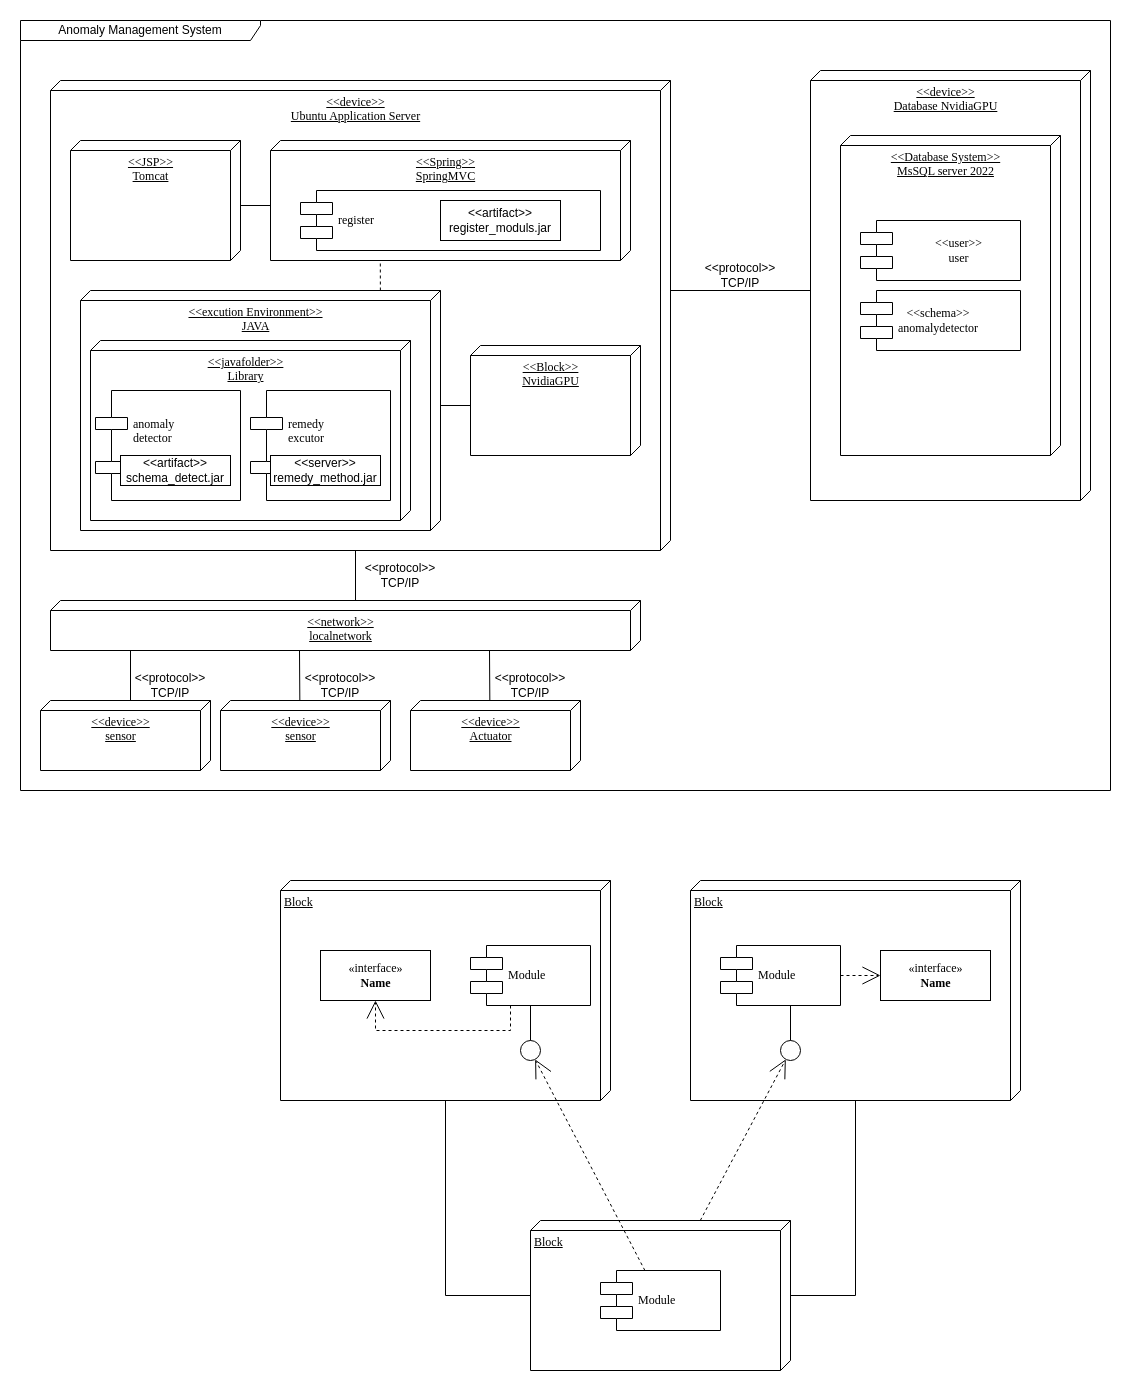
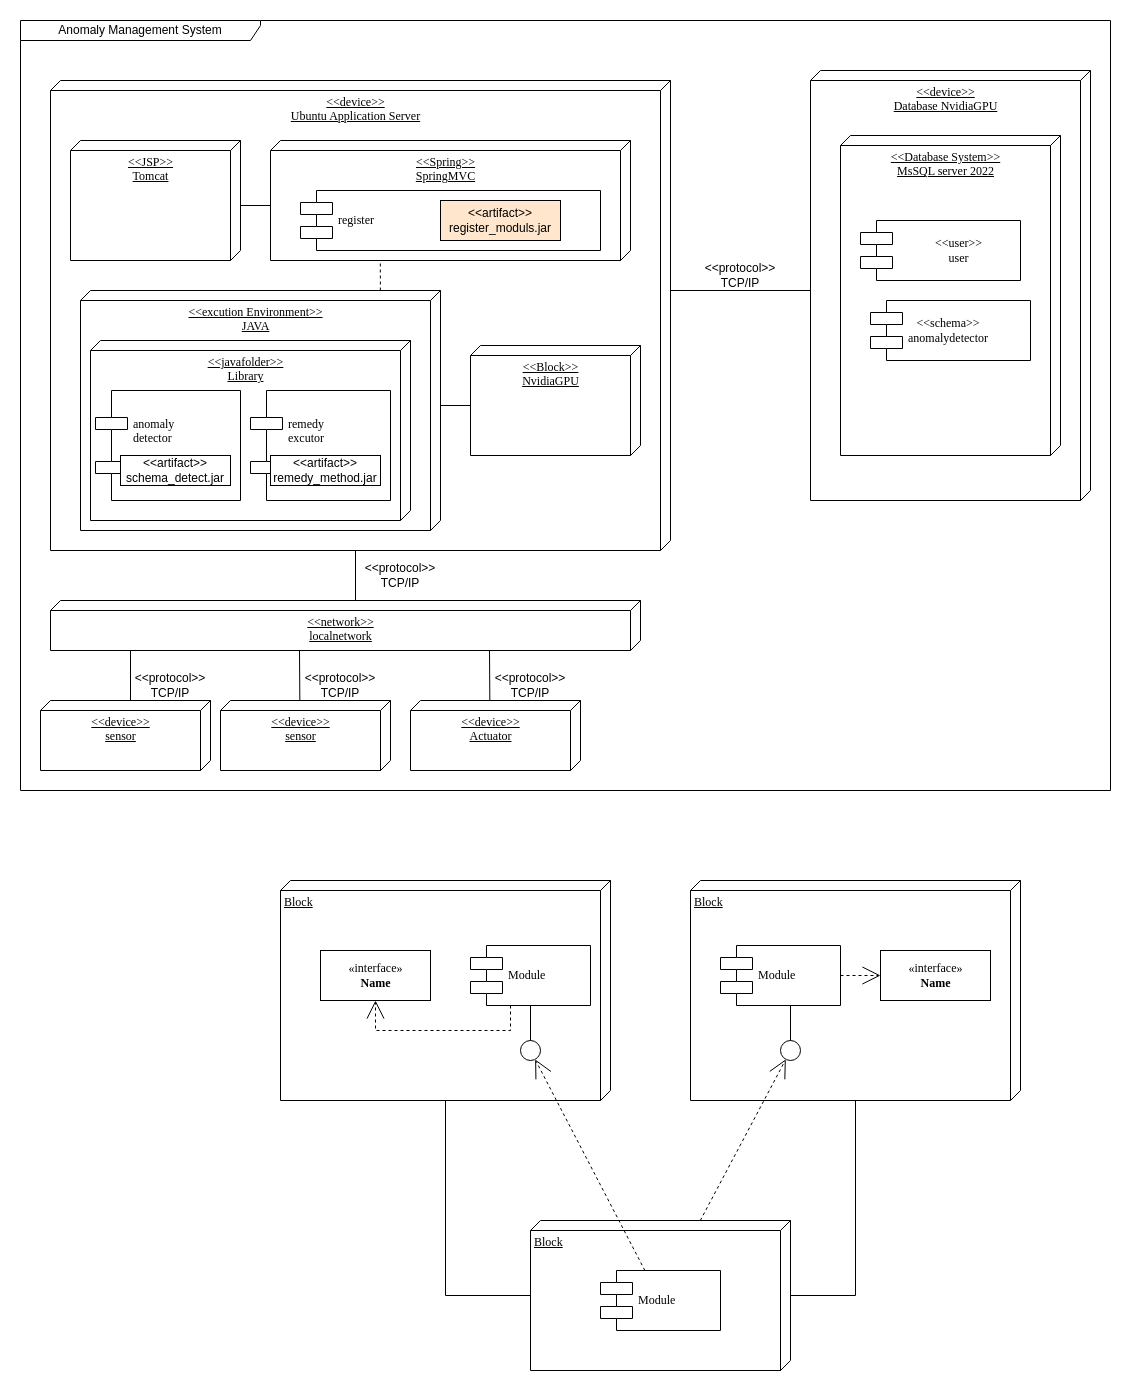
node "<<artifact>> register_moduls.jar": fillcolor #ffffff -> #ffe6cc
node "<<schema>> anomalydetector": moved (941, 321) -> (951, 331)
node "<<server>> remedy_method.jar": label "<<server>> remedy_method.jar" -> "<<artifact>> remedy_method.jar"
